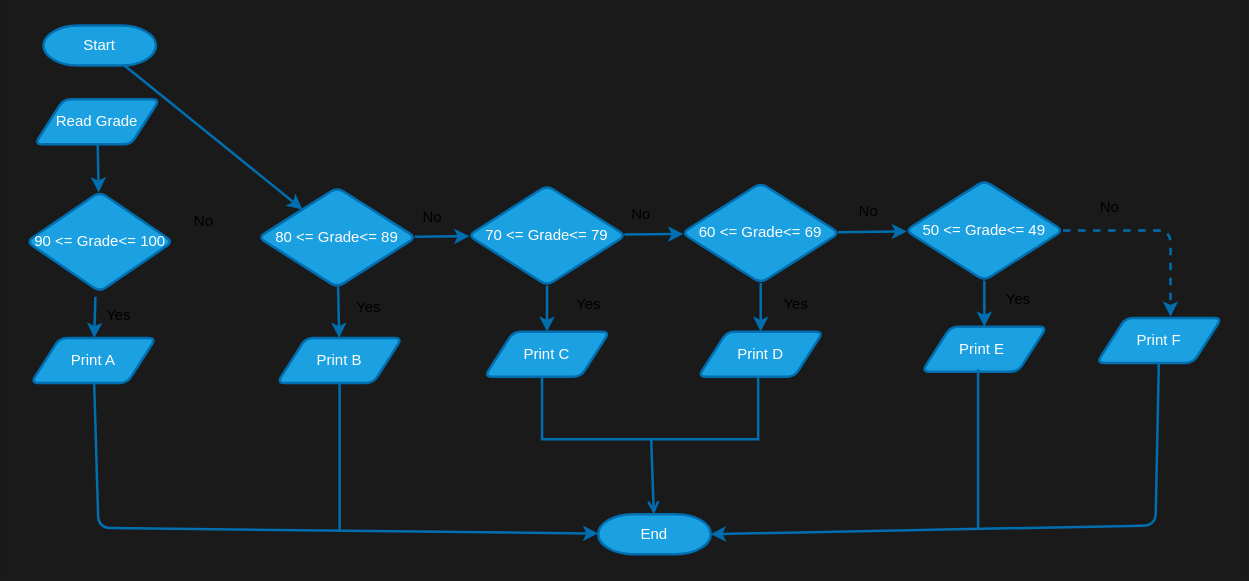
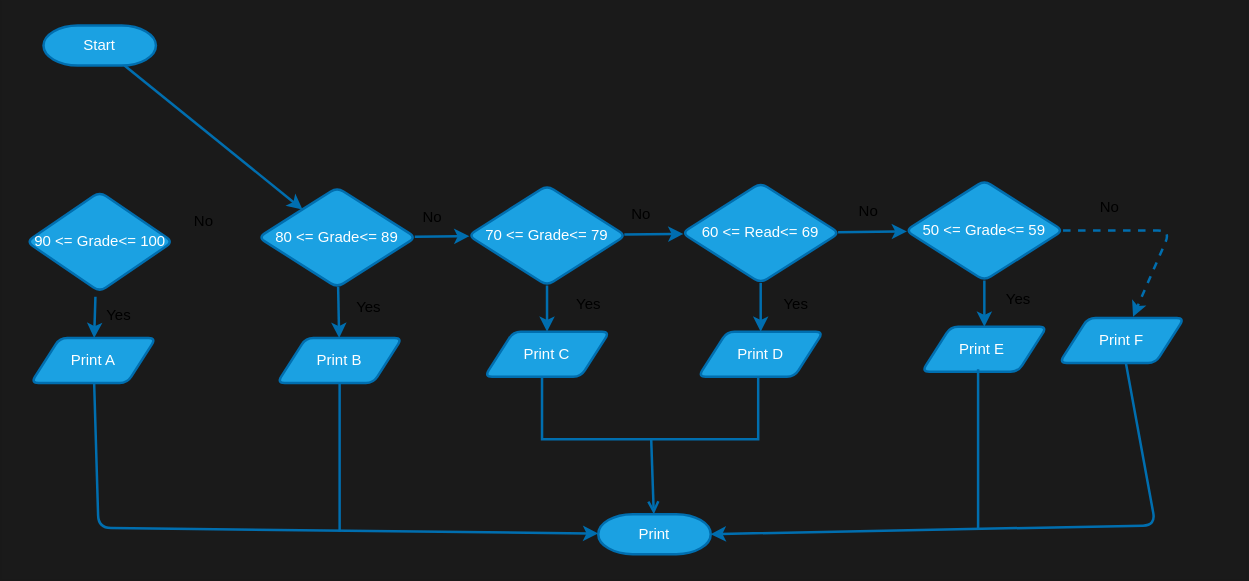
node "Read Grade": removed
edge "Read Grade" -> "90 <= Grade<= 100": removed
node "50 <= Grade<= 49": label "50 <= Grade<= 49" -> "50 <= Grade<= 59"
node "60 <= Grade<= 69": label "60 <= Grade<= 69" -> "60 <= Read<= 69"
node "Print F": moved (1159, 341) -> (1122, 341)
node "End": label "End" -> "Print"
